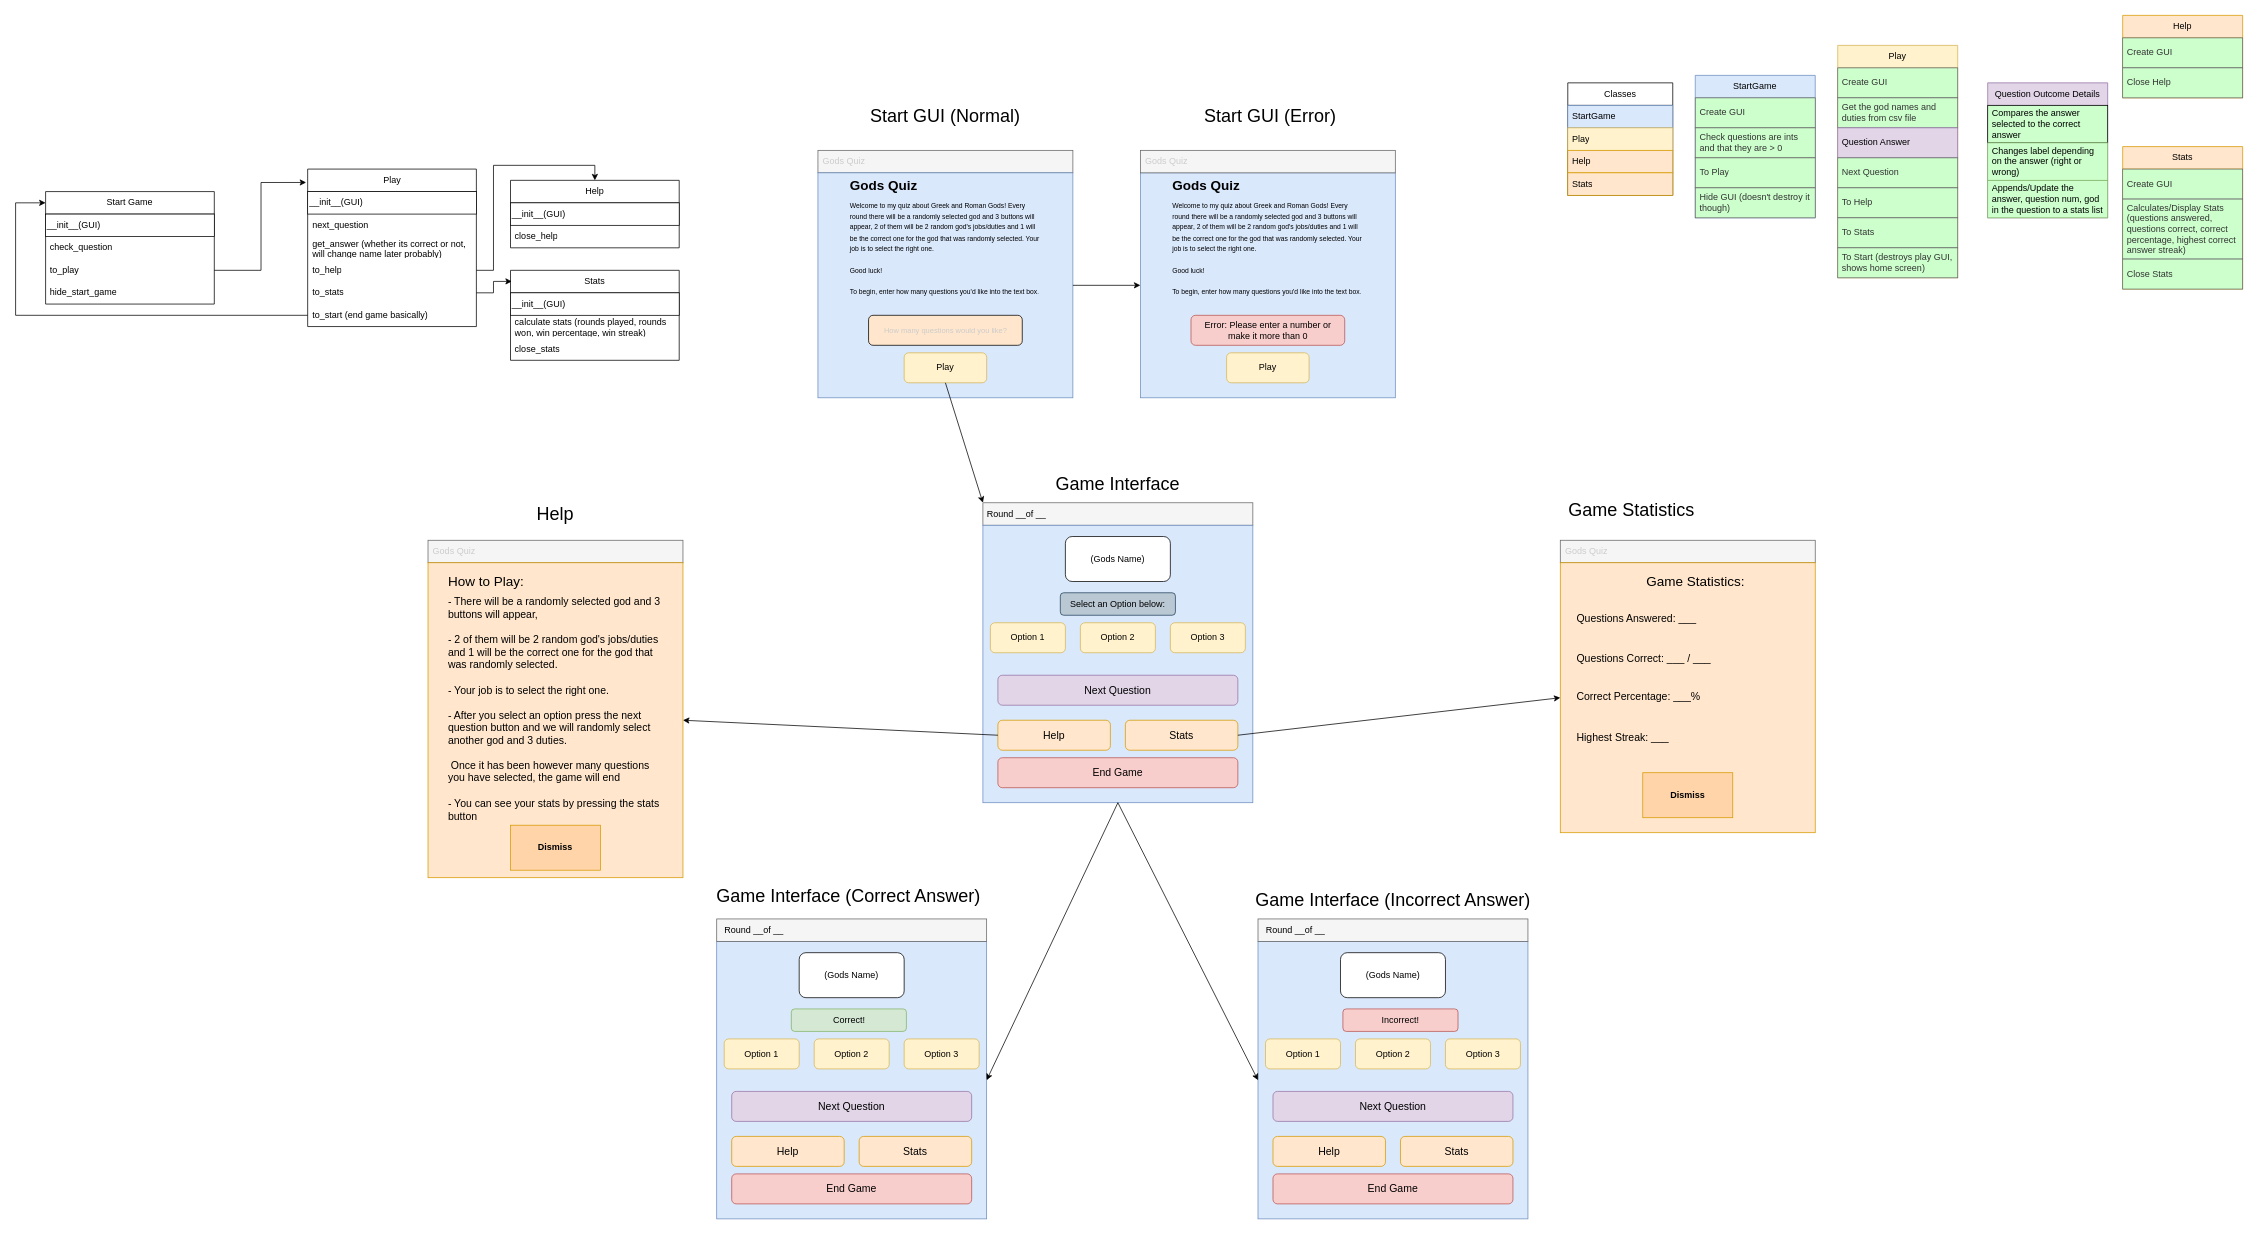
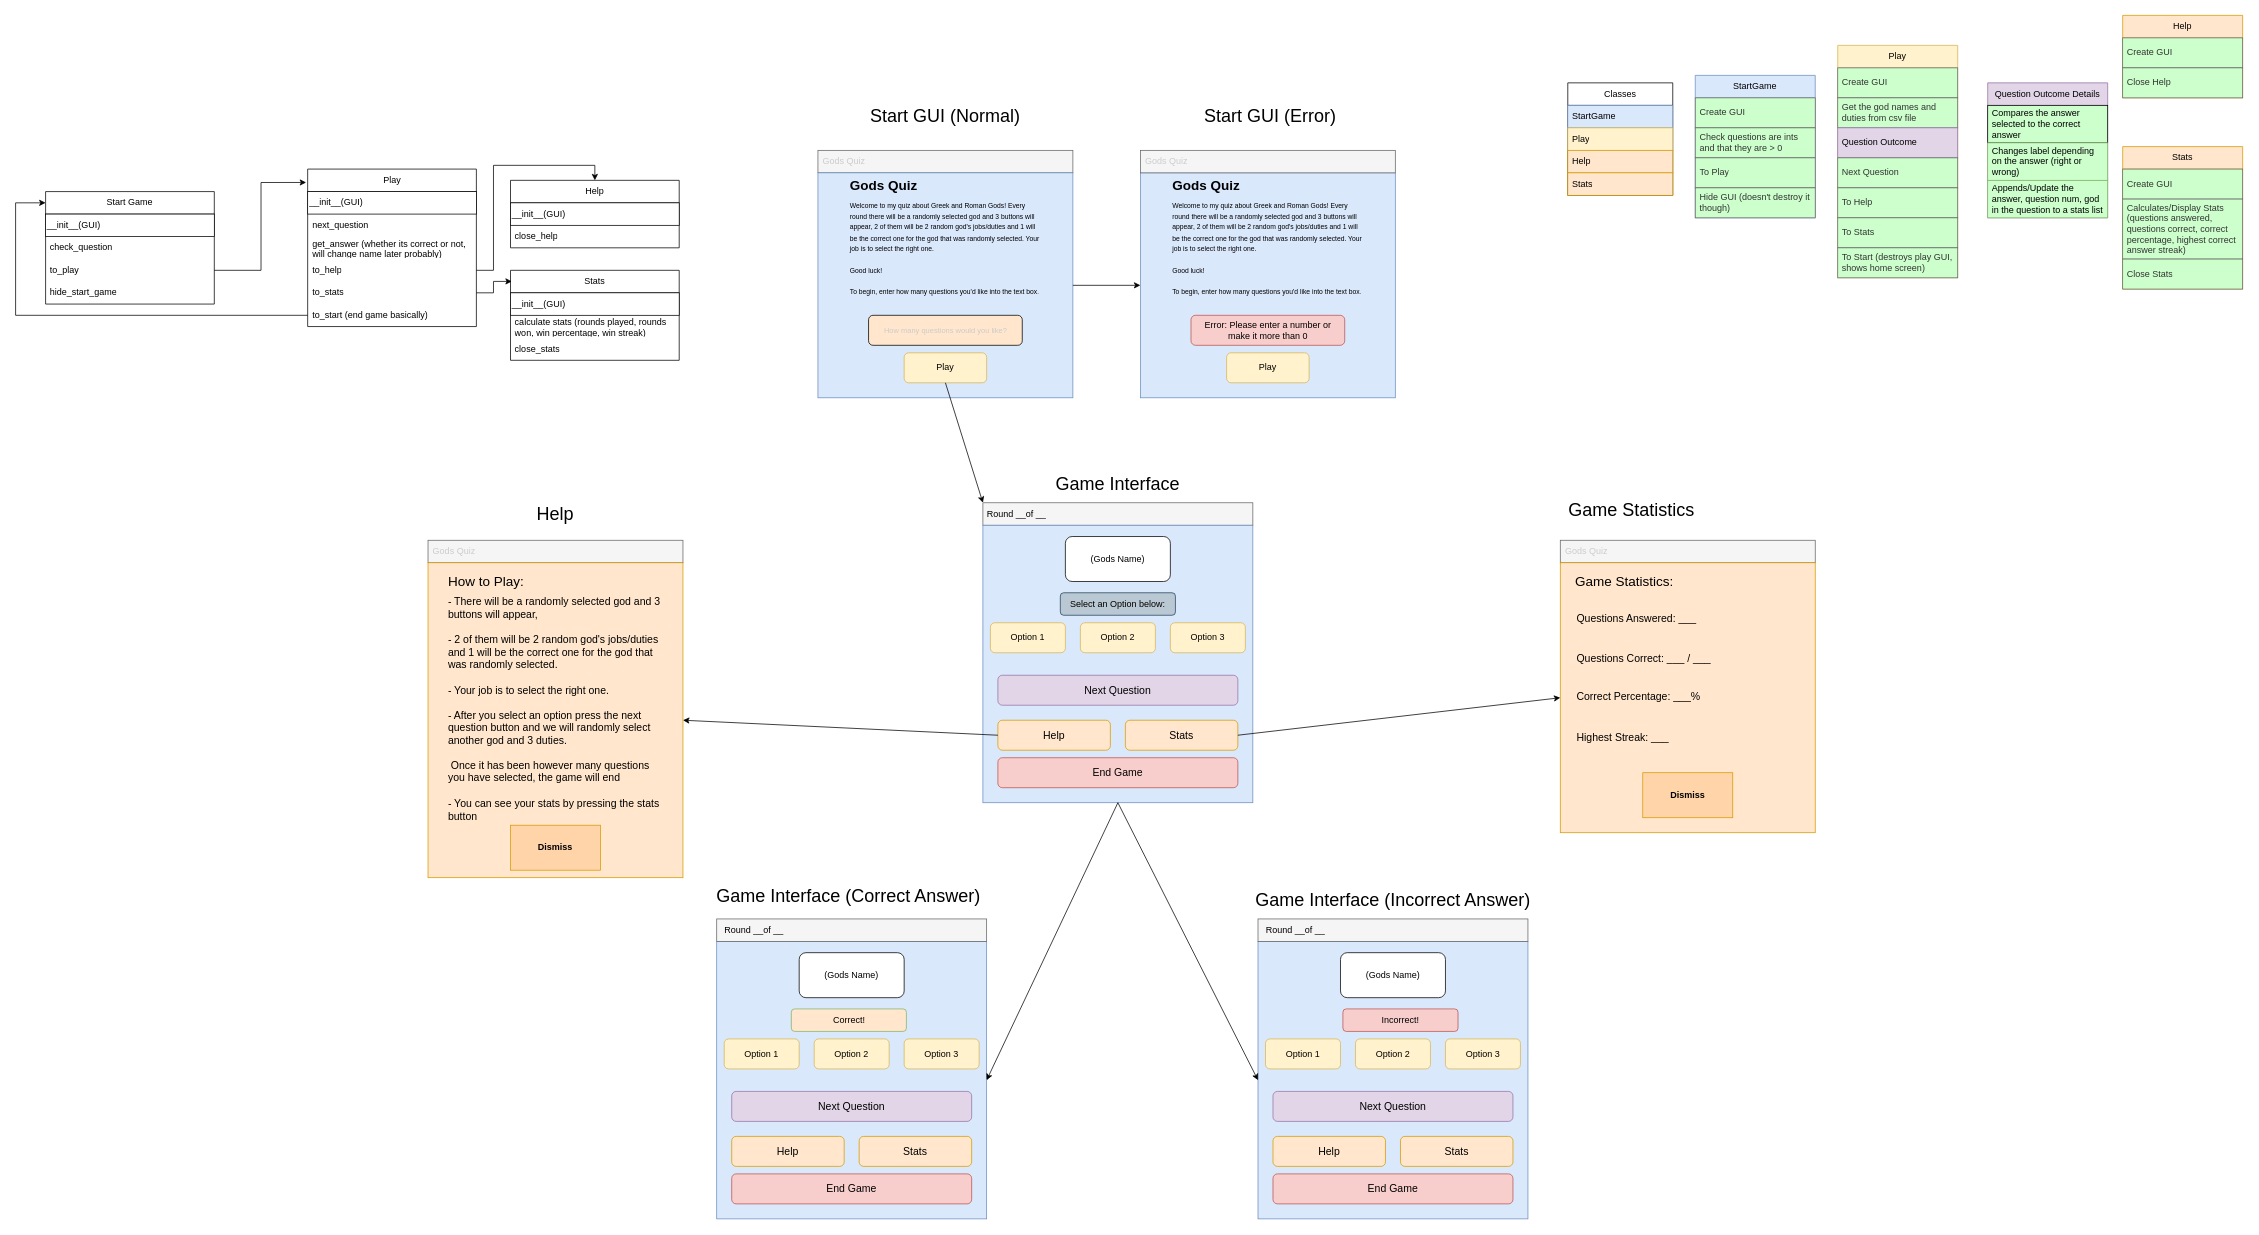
node "Question Answer": label "Question Answer" -> "Question Outcome"
node "Game Statistics:": moved (1703, 582) -> (1632, 582)
node "Correct!": fillcolor #d5e8d4 -> #ffe6cc
